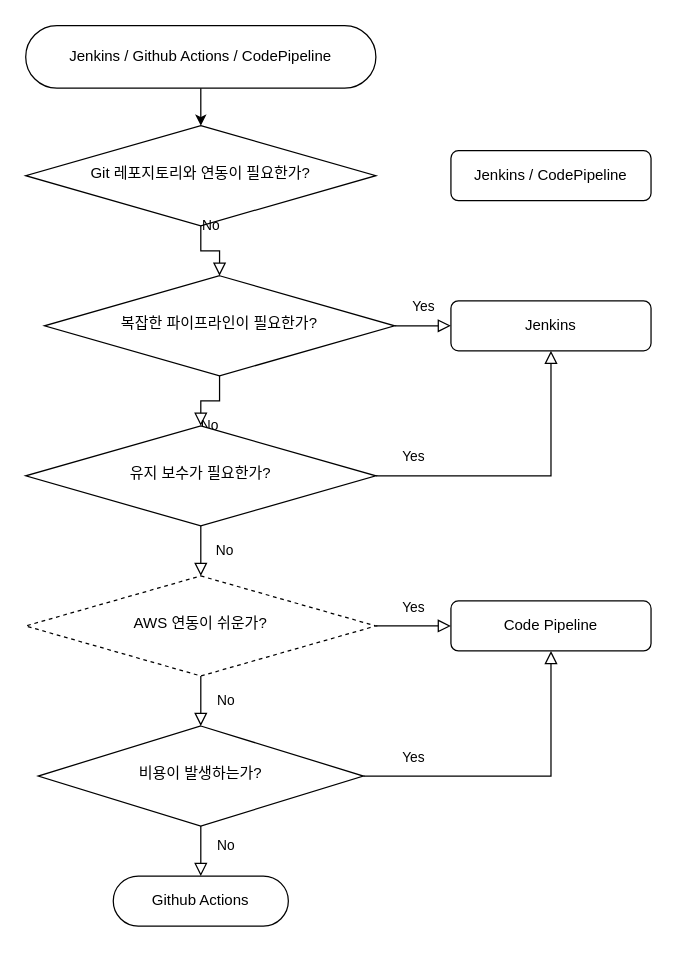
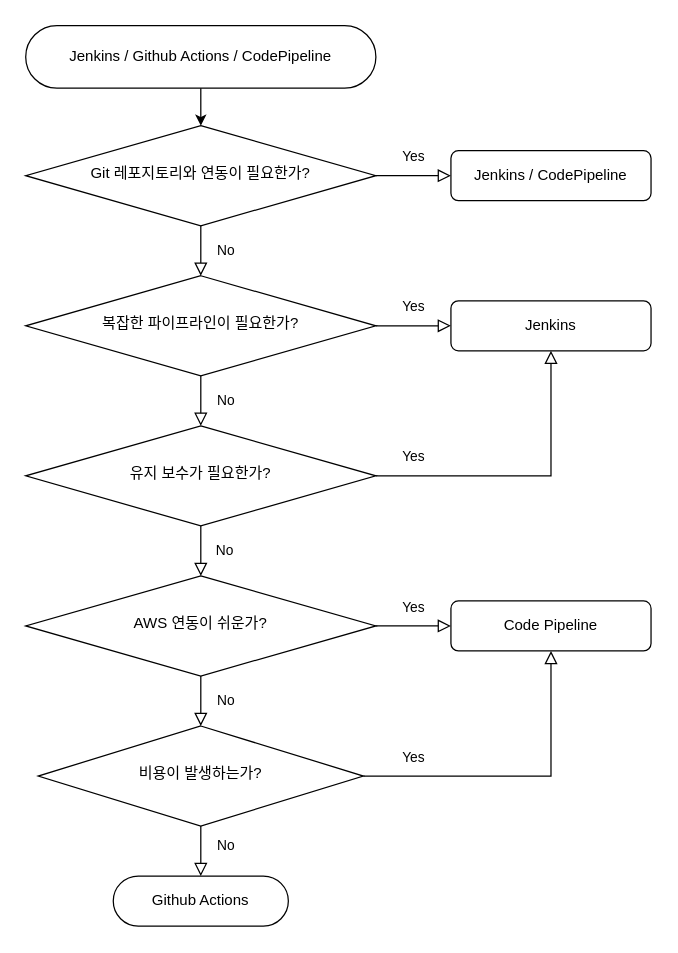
edge "Git 레포지토리와 연동이 필요한가?" -> "Jenkins / CodePipeline": added, label "Yes"
node "복잡한 파이프라인이 필요한가?": moved (219, 326) -> (201, 326)
node "AWS 연동이 쉬운가?": style dashed -> solid
